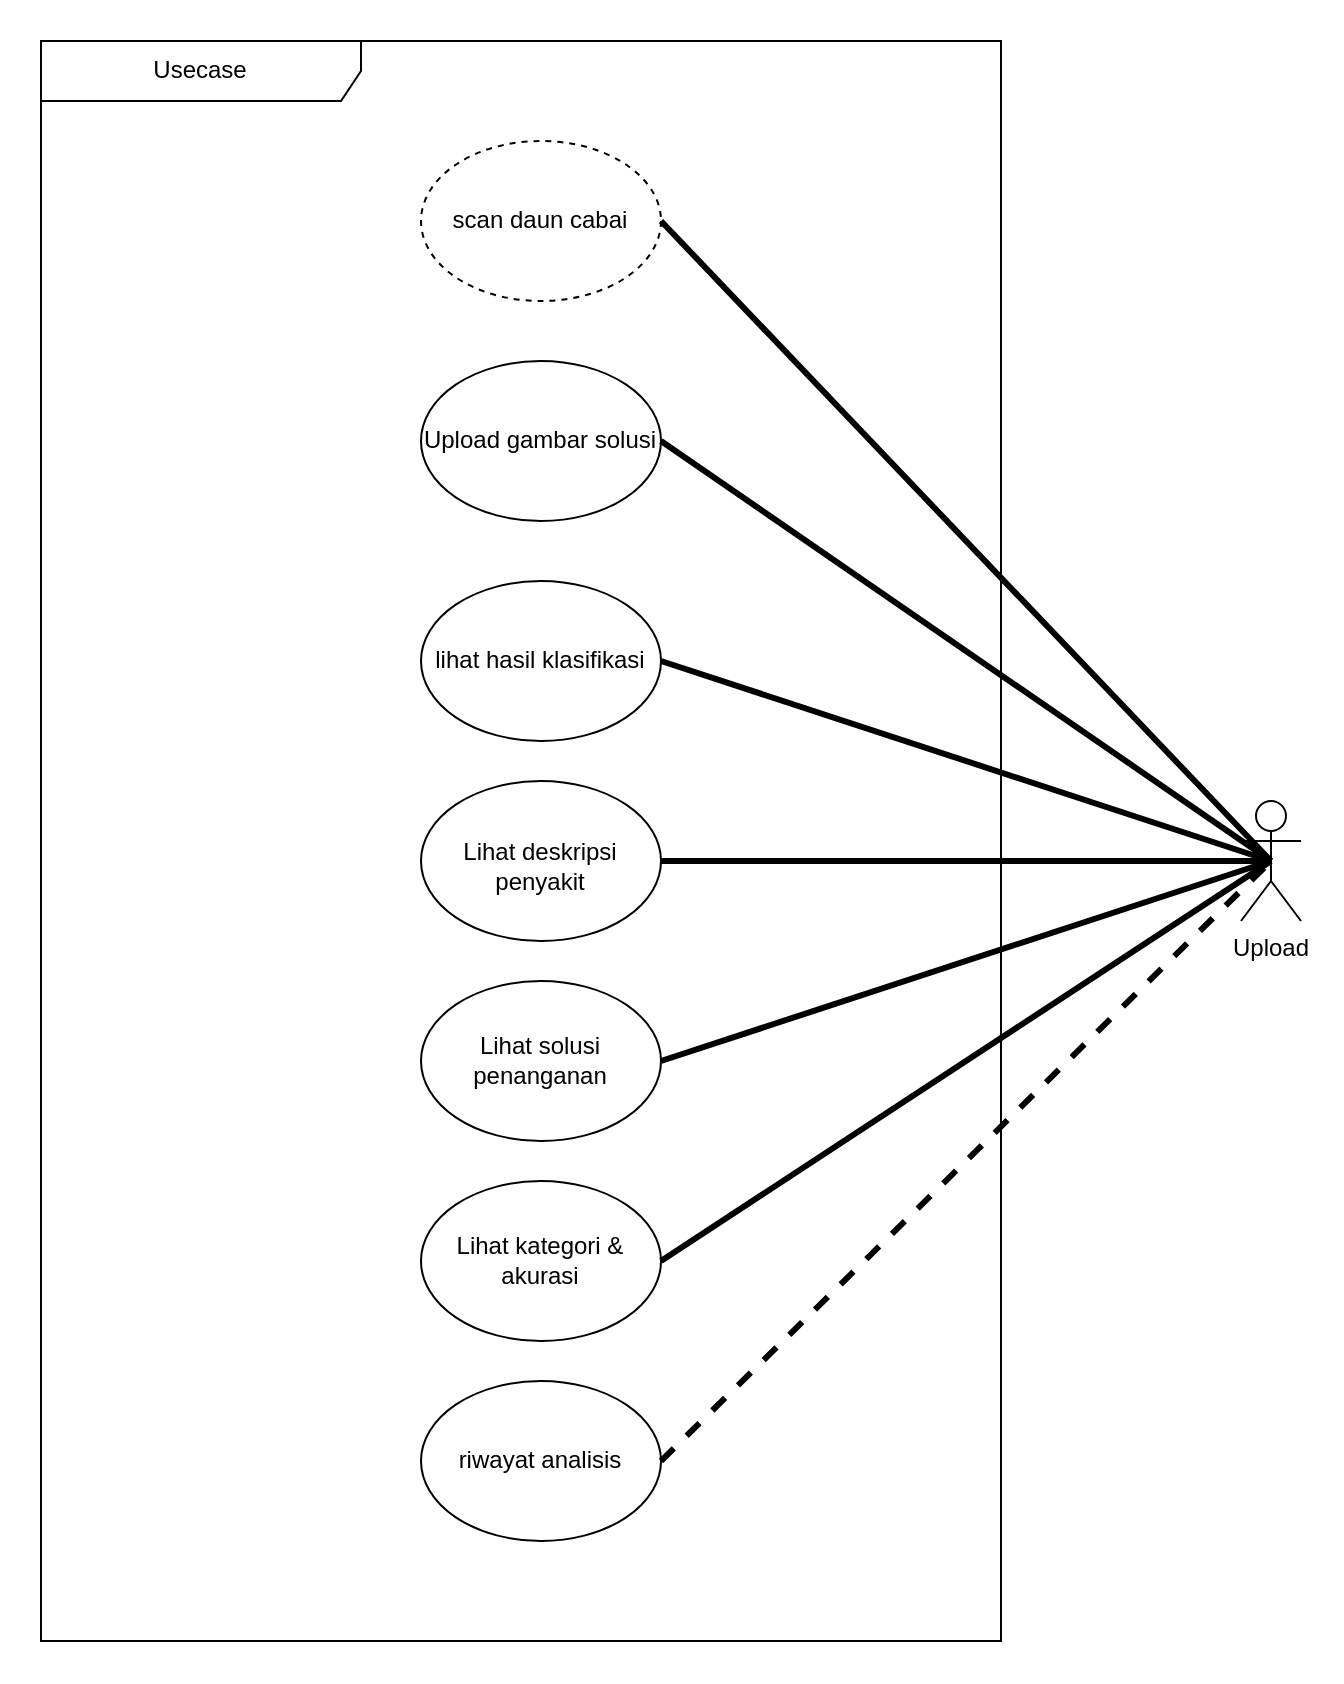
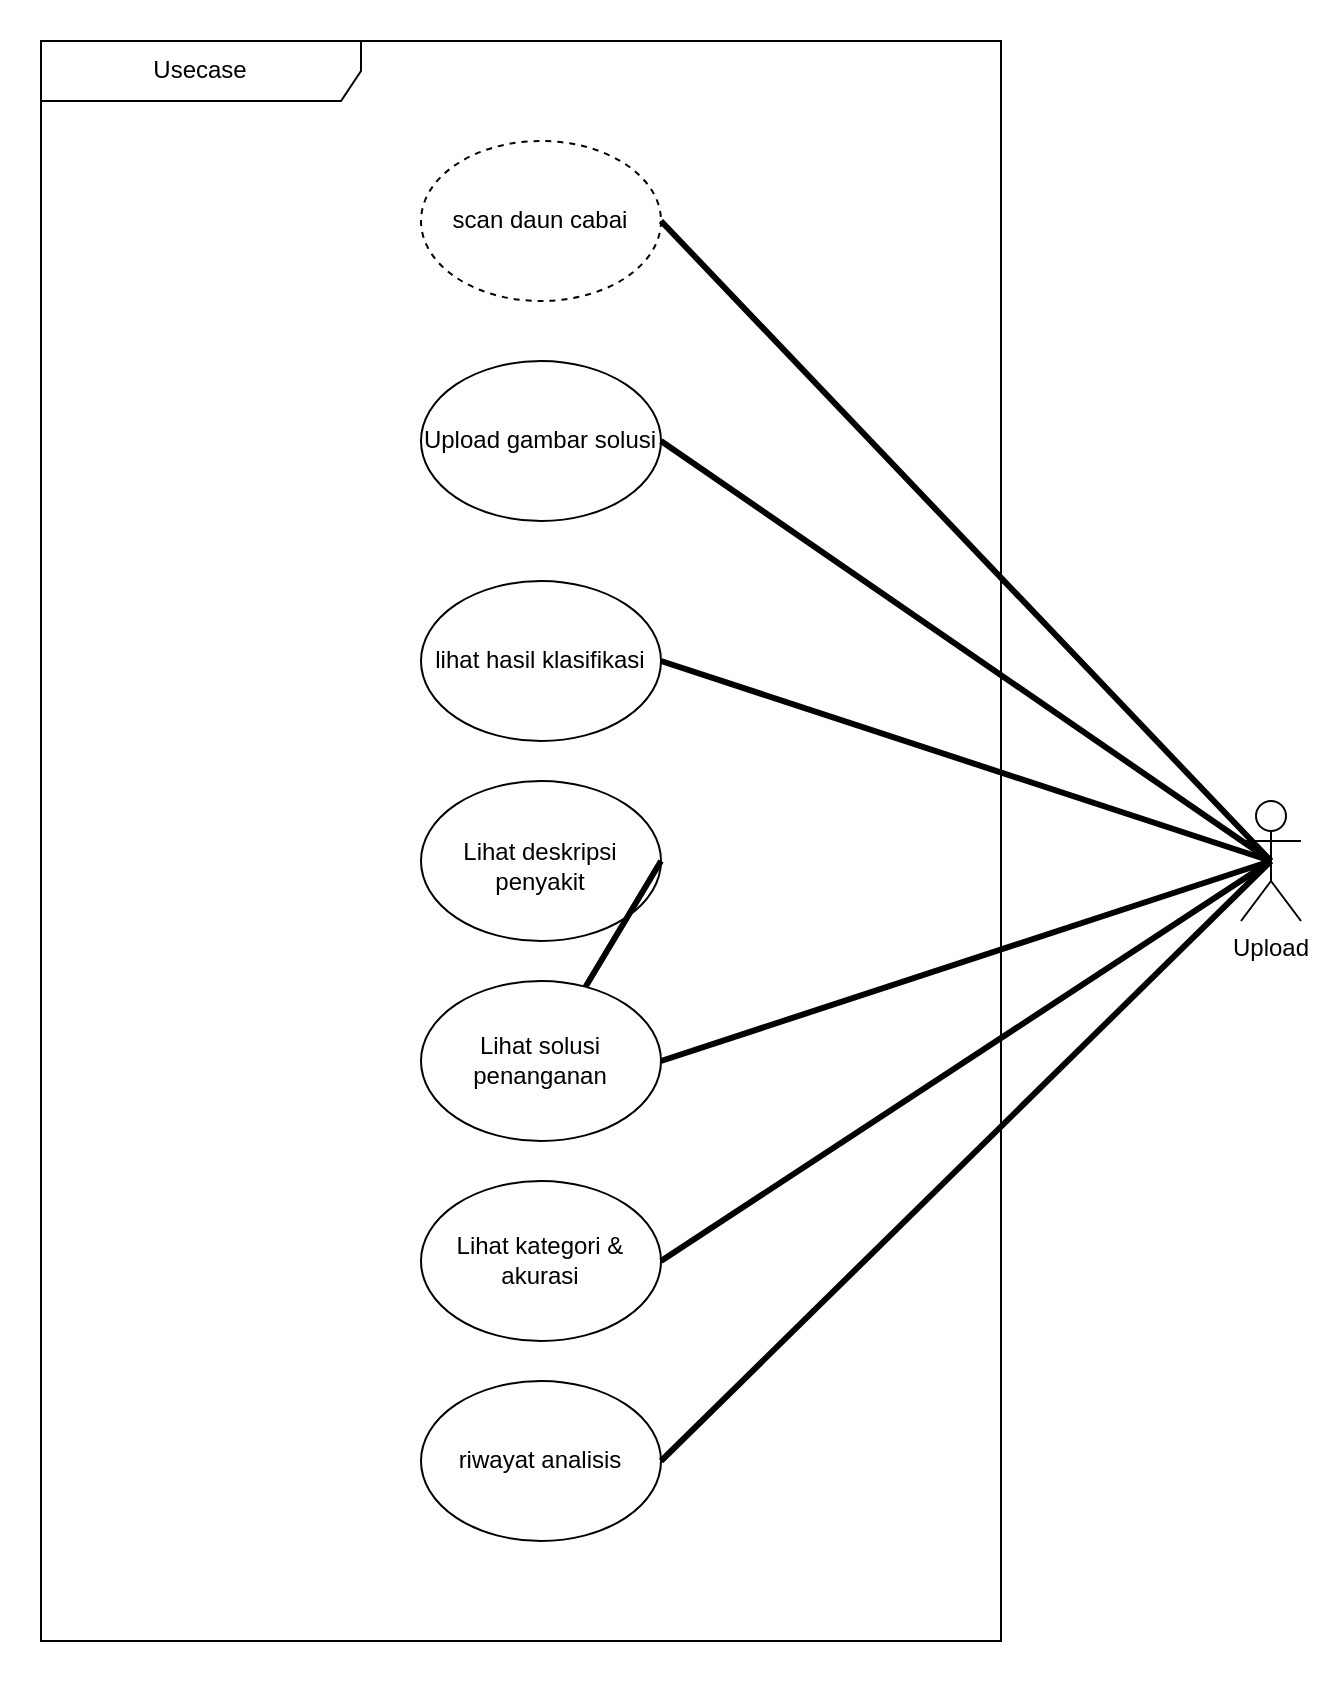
edge "Lihat deskripsi penyakit" -- "Upload": now "Lihat deskripsi penyakit" -- "Lihat solusi penanganan"
edge "Upload" -- "riwayat analisis": style dashed -> solid
